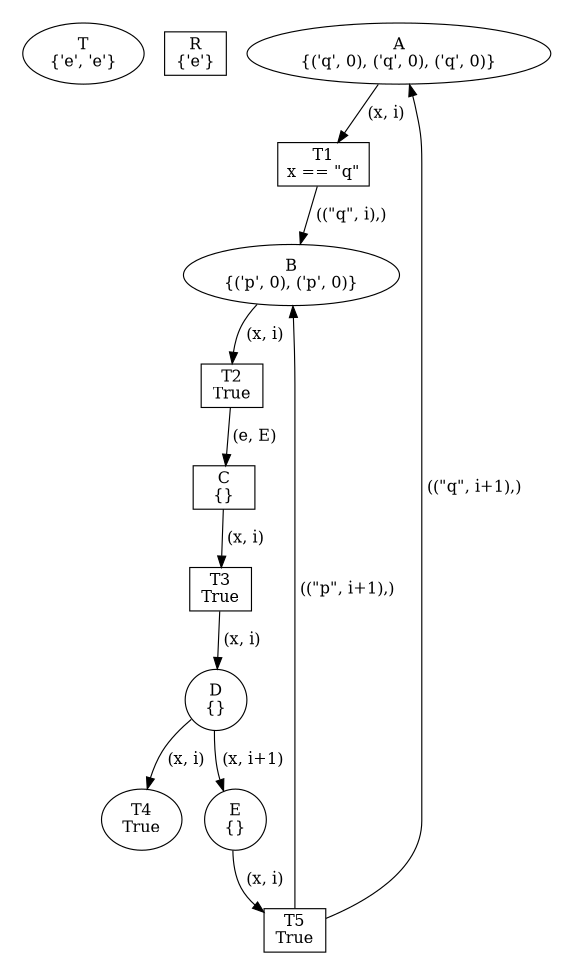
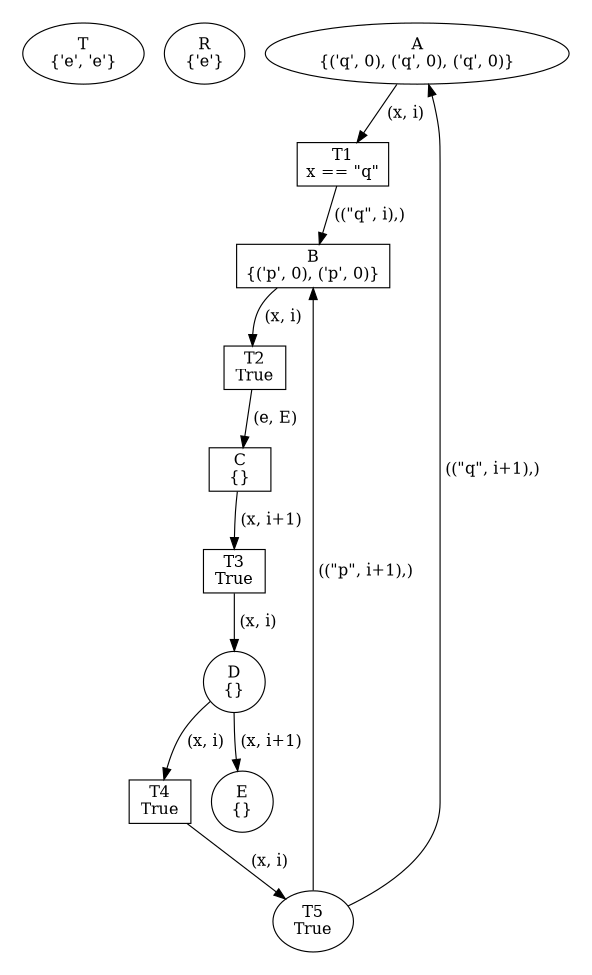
node "R {'e'}": shape box -> ellipse
node "B {('p', 0), ('p', 0)}": shape ellipse -> box
edge "C {}" -> "T3 True": label " (x, i) " -> " (x, i+1) "
node "T4 True": shape ellipse -> box
edge "E {}" -> "T5 True": now "T4 True" -> "T5 True"
node "T5 True": shape box -> ellipse
